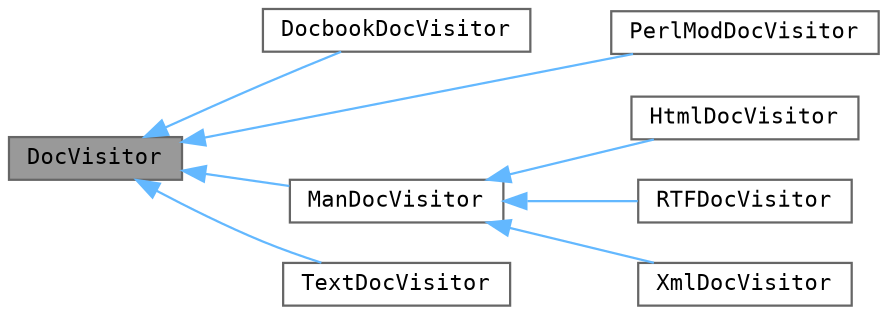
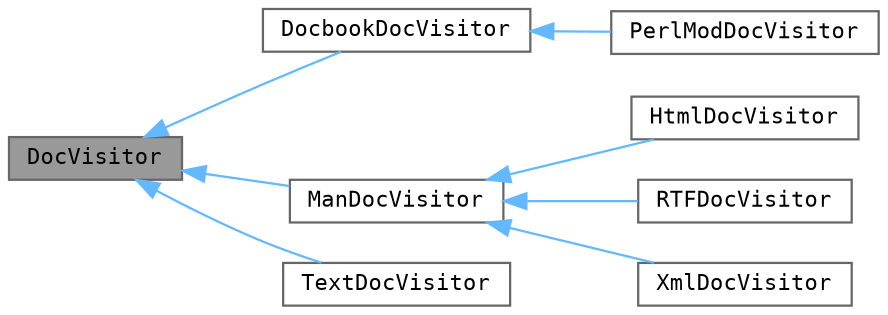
edge "PerlModDocVisitor" -> "DocVisitor": now "PerlModDocVisitor" -> "DocbookDocVisitor"
